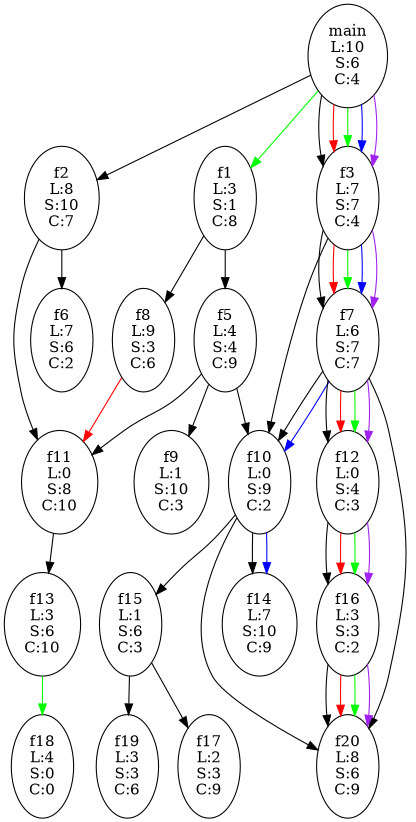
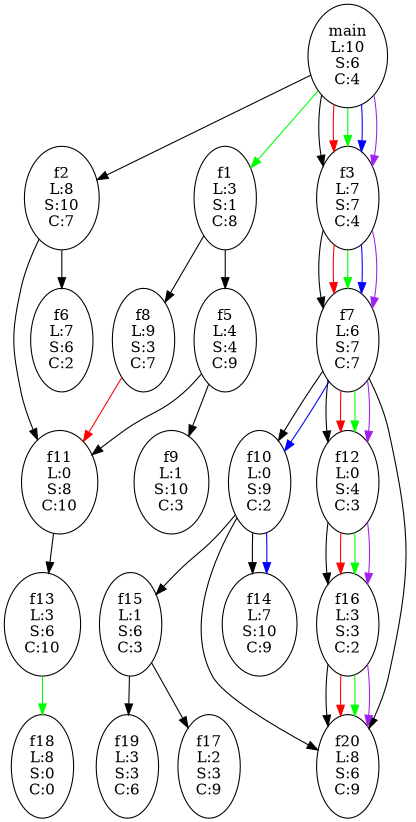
edge "f3 L:7 S:7 C:4" -> "f10 L:0 S:9 C:2": removed
node "f8 L:9 S:3 C:6": label "f8 L:9 S:3 C:6" -> "f8 L:9 S:3 C:7"
edge "f5 L:4 S:4 C:9" -> "f10 L:0 S:9 C:2": removed
node "f18 L:4 S:0 C:0": label "f18 L:4 S:0 C:0" -> "f18 L:8 S:0 C:0"
